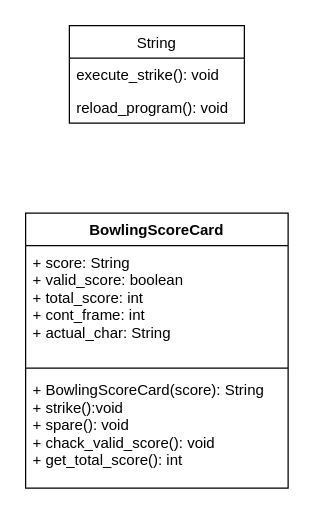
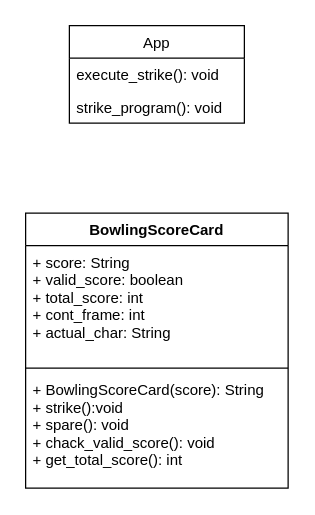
node "String": label "String" -> "App"
node "reload_program(): void": label "reload_program(): void" -> "strike_program(): void"
